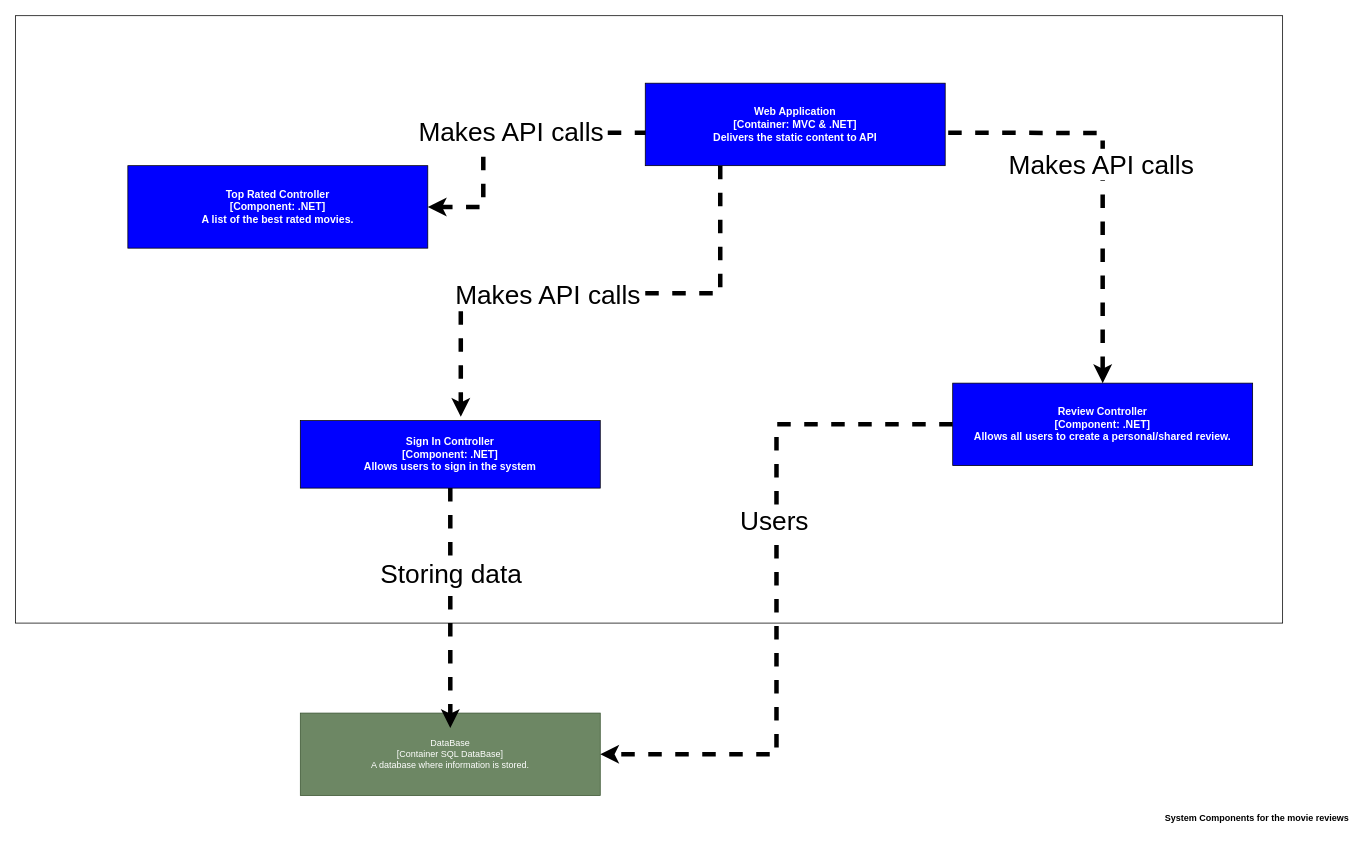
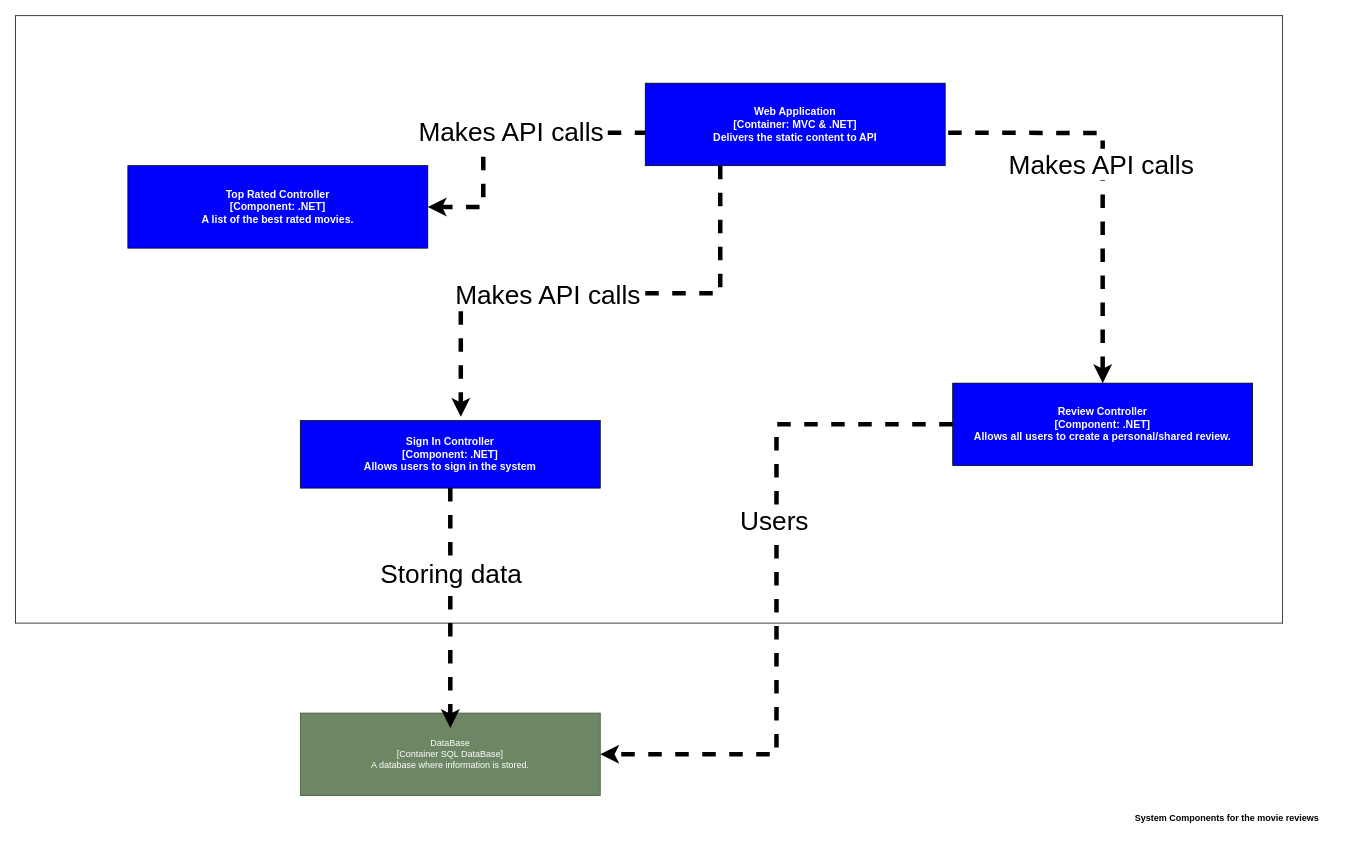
node "System Components for the movie reviews": moved (1257, 818) -> (1227, 818)
